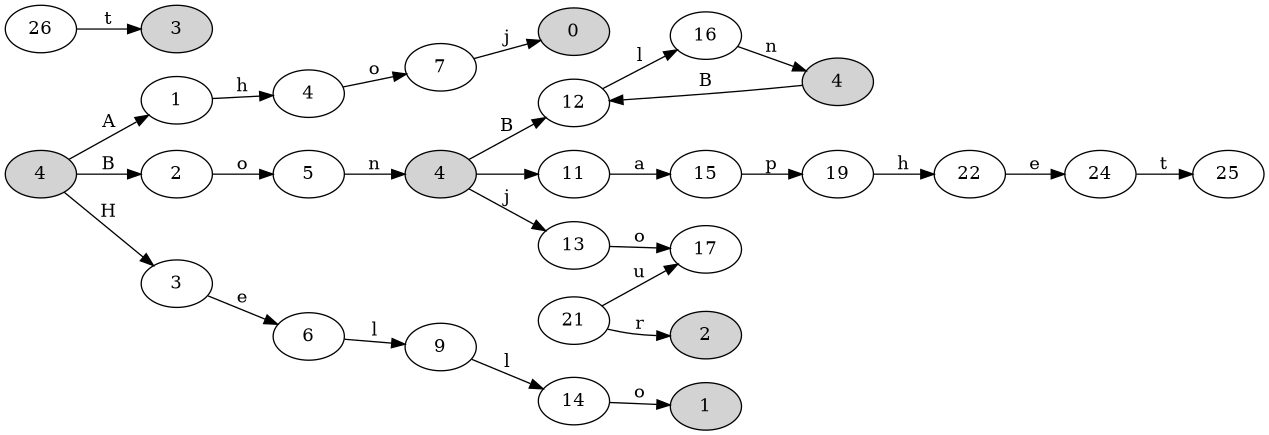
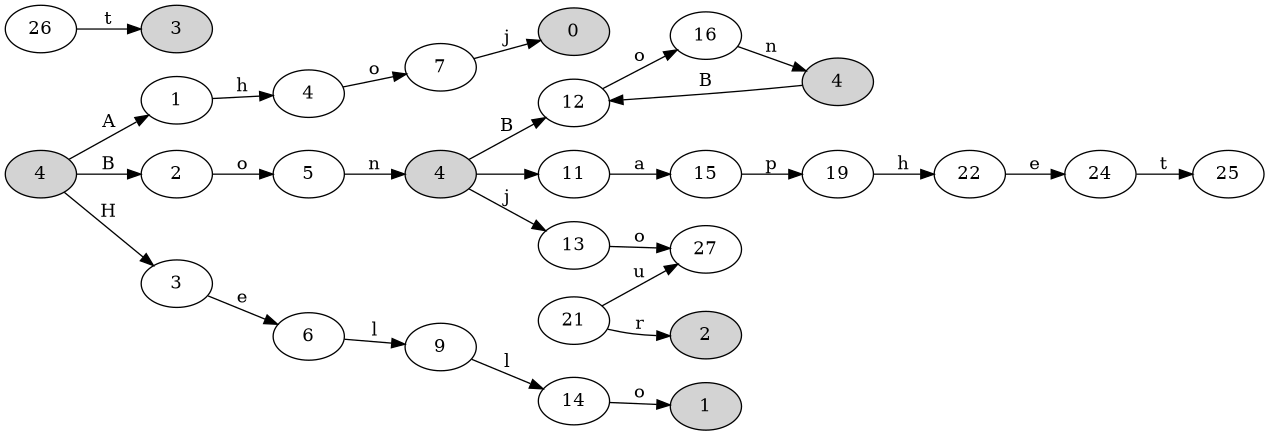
edge "12" -> "16": label "l" -> "o"
node "17": label "17" -> "27"
